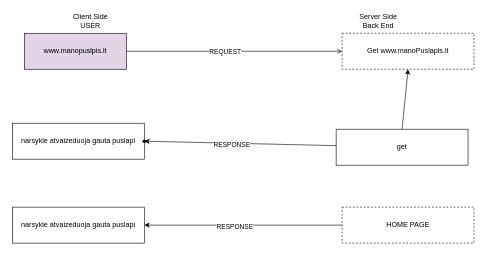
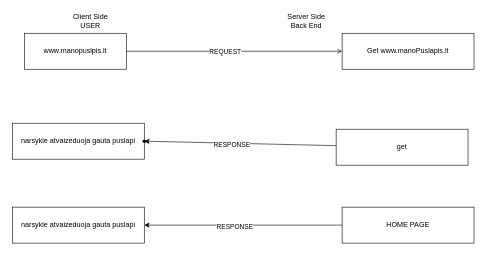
node "Server Side Back End": moved (378, 21) -> (306, 21)
node "www.manopuslpis.lt": fillcolor #e1d5e7 -> #ffffff
node "Get www.manoPuslapis.lt": style dashed -> solid
edge "get" -> "Get www.manoPuslapis.lt": removed
node "HOME PAGE": style dashed -> solid
